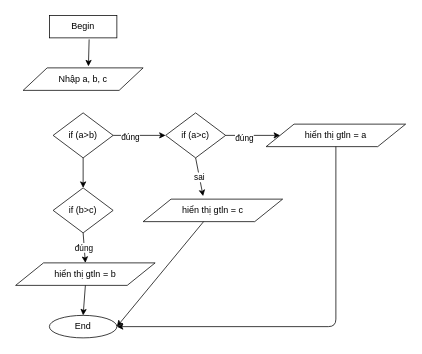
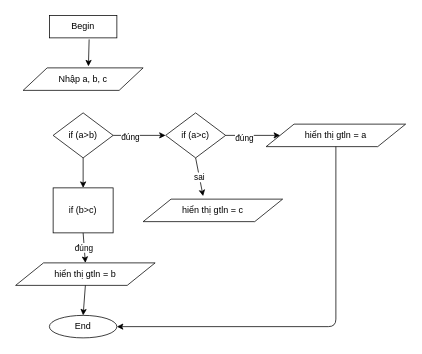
node "if (b>c)": shape diamond -> rectangle
edge "hiển thị gtln = c" -> "End": removed
